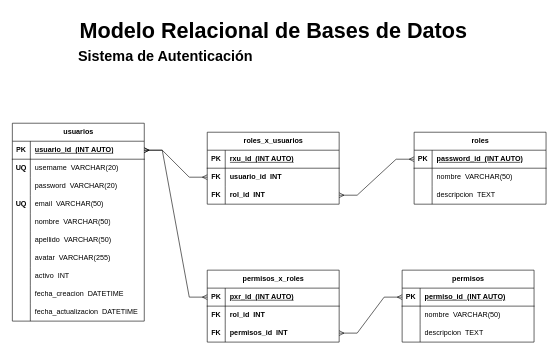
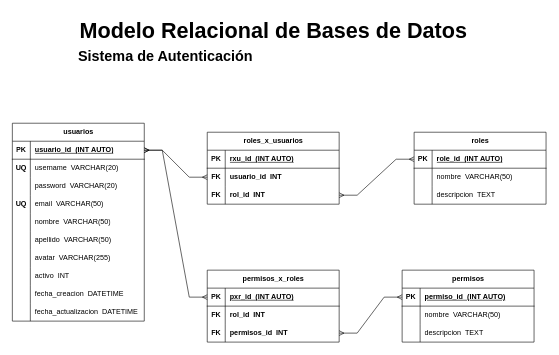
node "password_id (INT AUTO)": label "password_id (INT AUTO)" -> "role_id (INT AUTO)"
